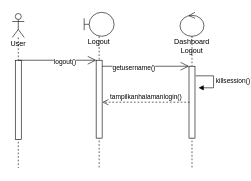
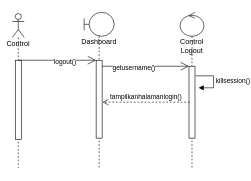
node "Logout": label "Logout" -> "Dashboard"
node "User": label "User" -> "Control"
node "Dashboard Logout": label "Dashboard Logout" -> "Control Logout"
